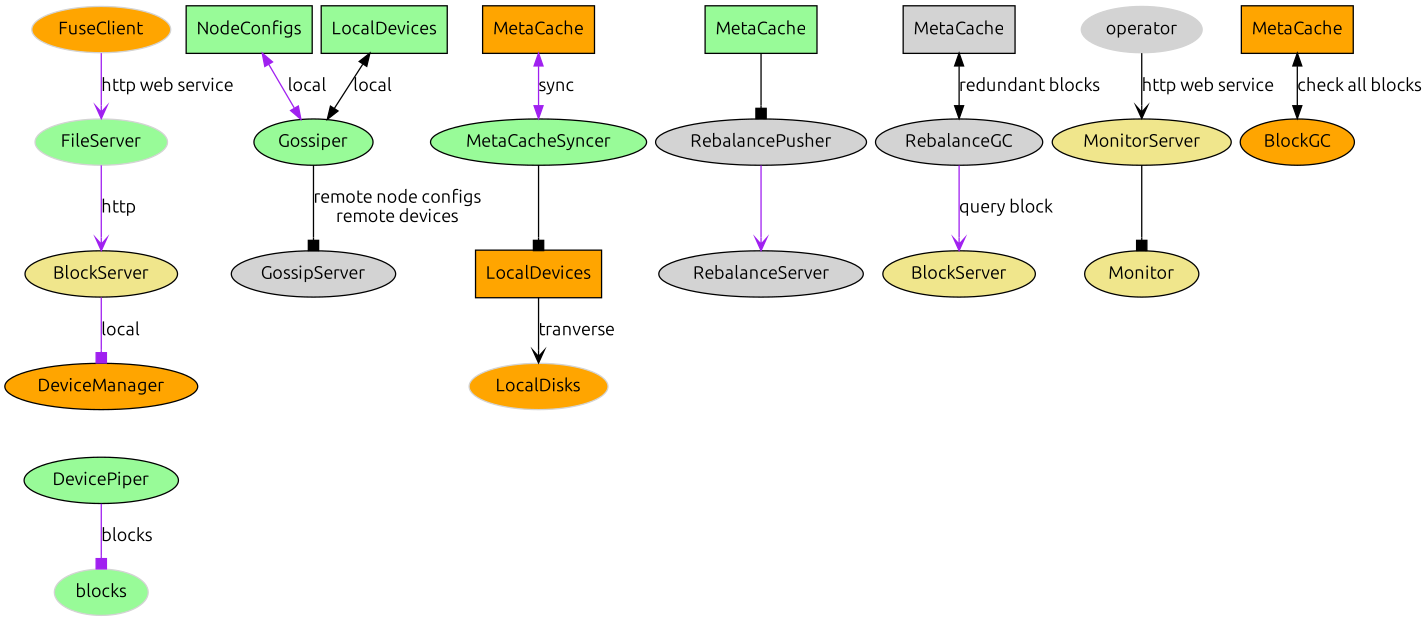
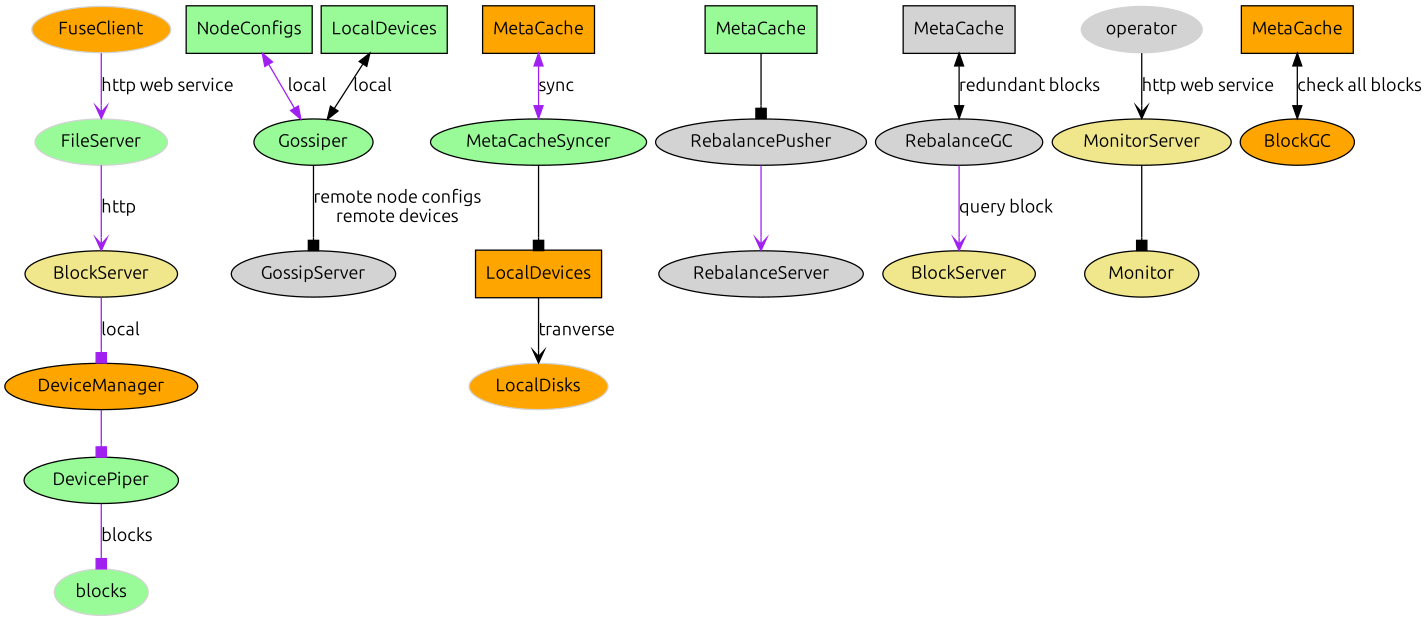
edge "DeviceManager" -> "DevicePiper": added
